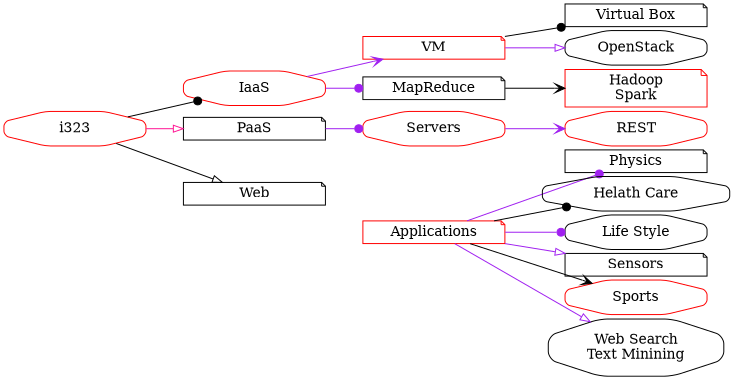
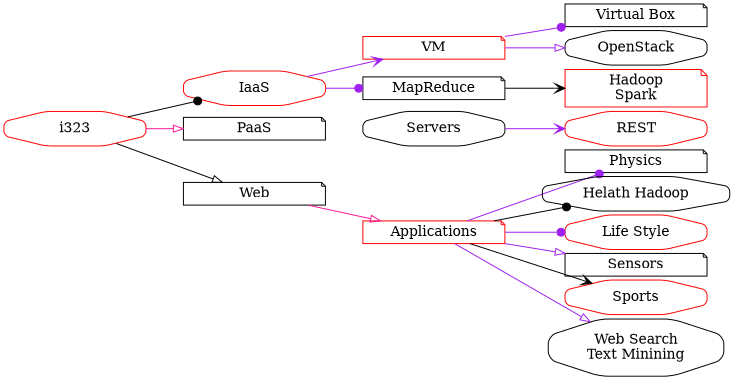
edge "VM" -> "Virtual Box": color black -> purple
edge "PaaS" -> "Servers": removed
node "Servers": color red -> black
node "Helath Care": label "Helath Care" -> "Helath Hadoop"
edge "Web" -> "Applications": added
node "Life Style": color black -> red
